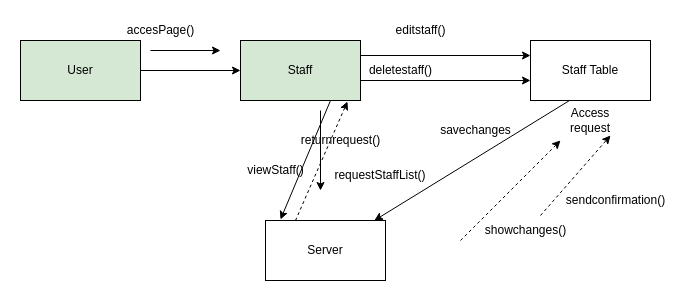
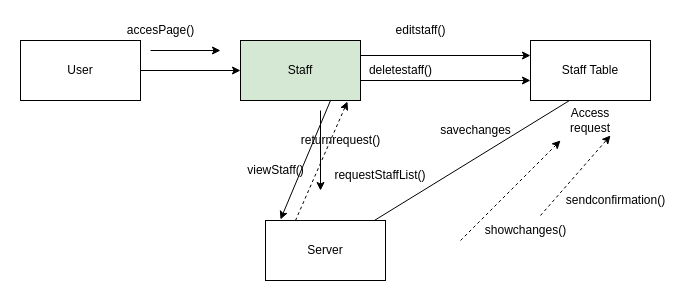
node "User": fillcolor #d5e8d4 -> #ffffff
edge "Staff Table" -> "Server": arrowhead classic -> none
